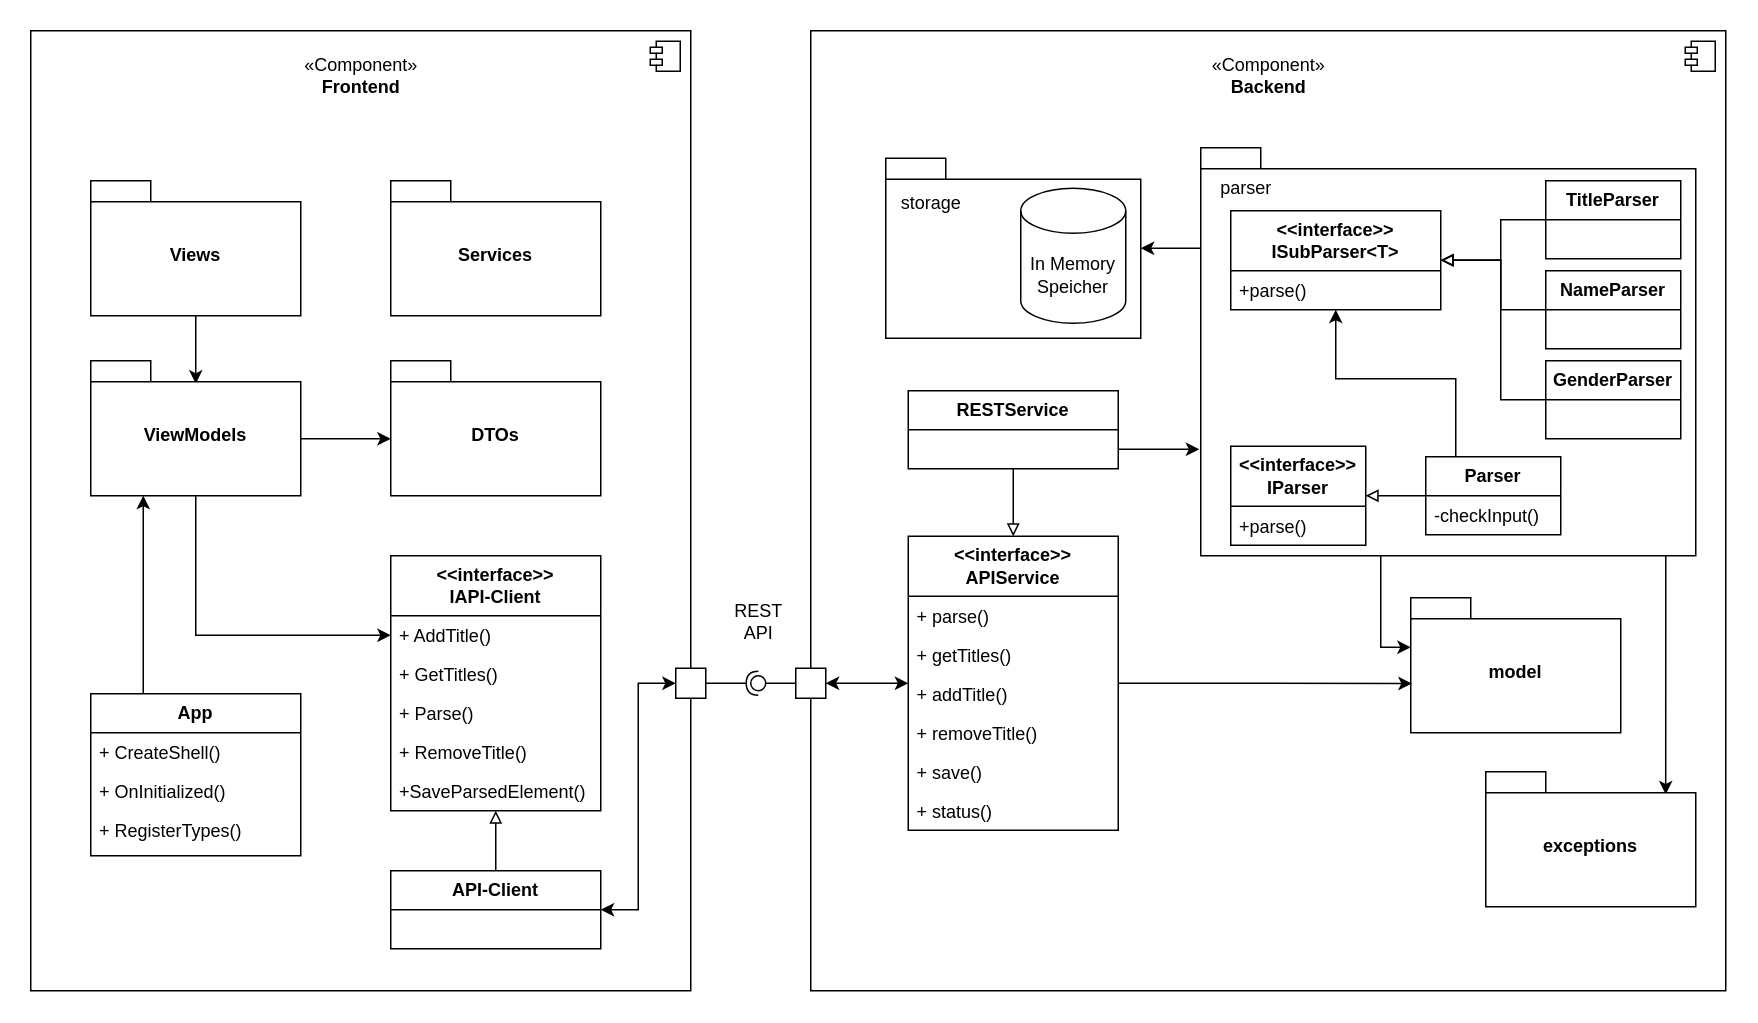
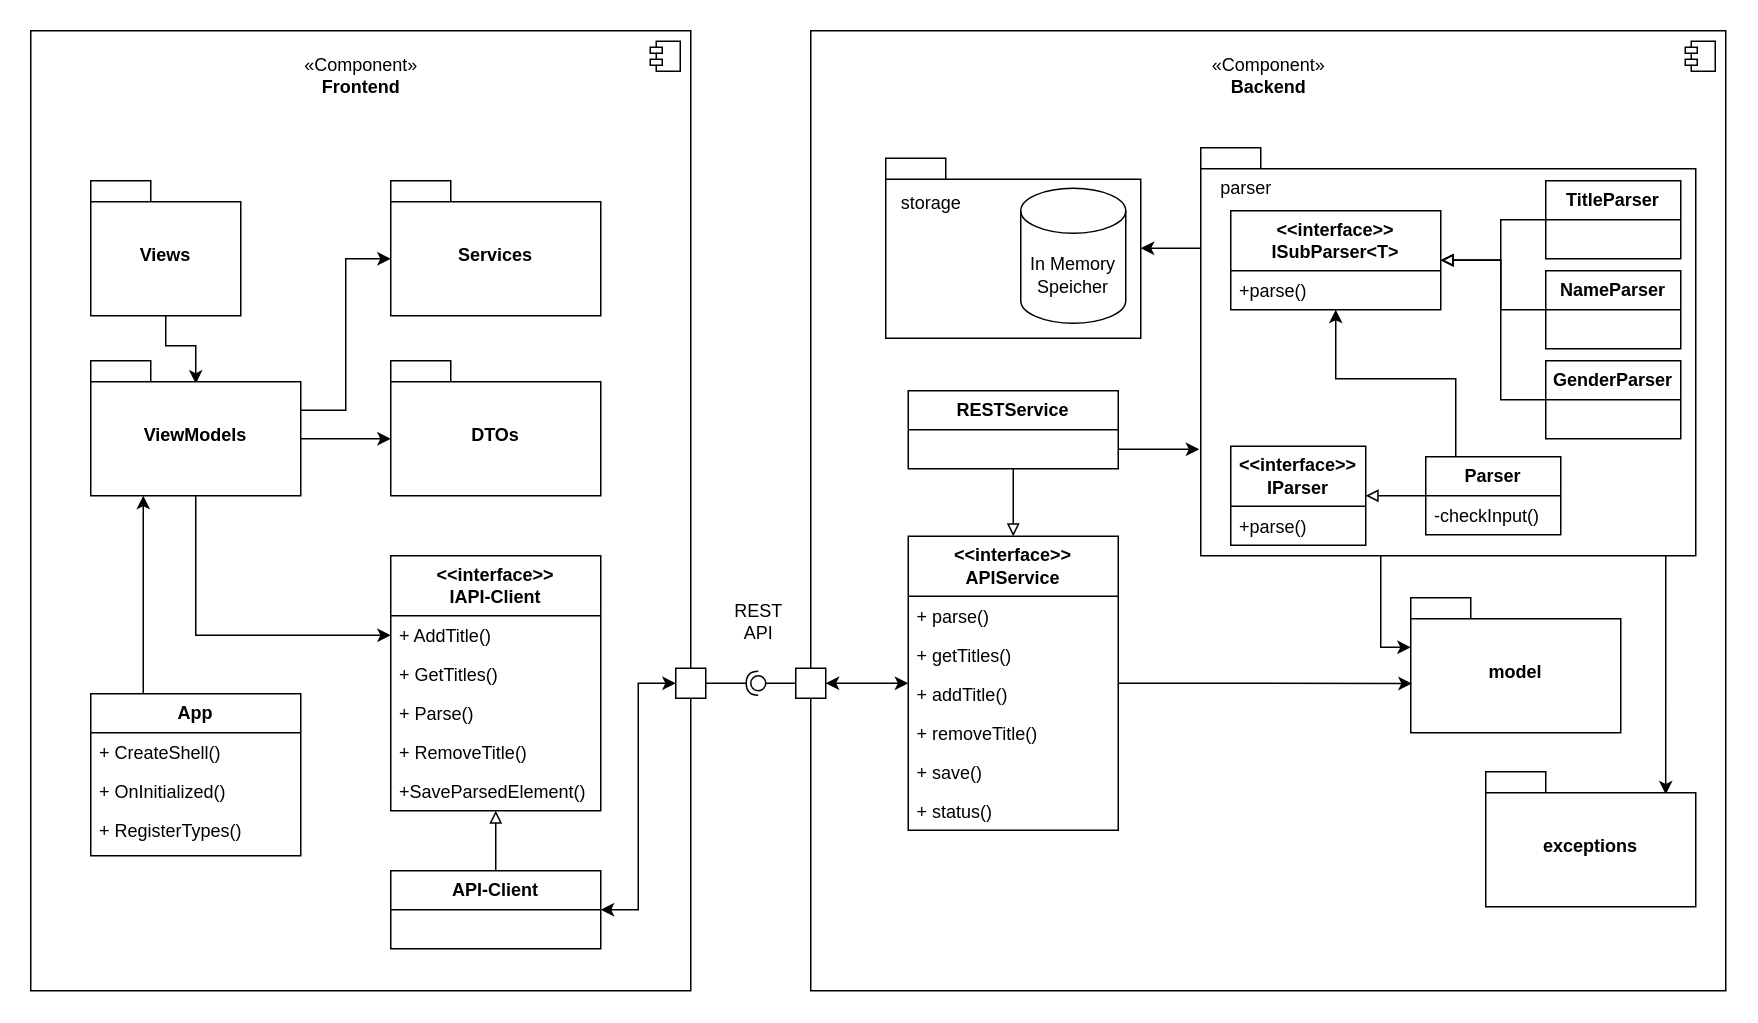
node "Views": size 210x135 -> 150x135
edge "ViewModels" -> "Services": added
